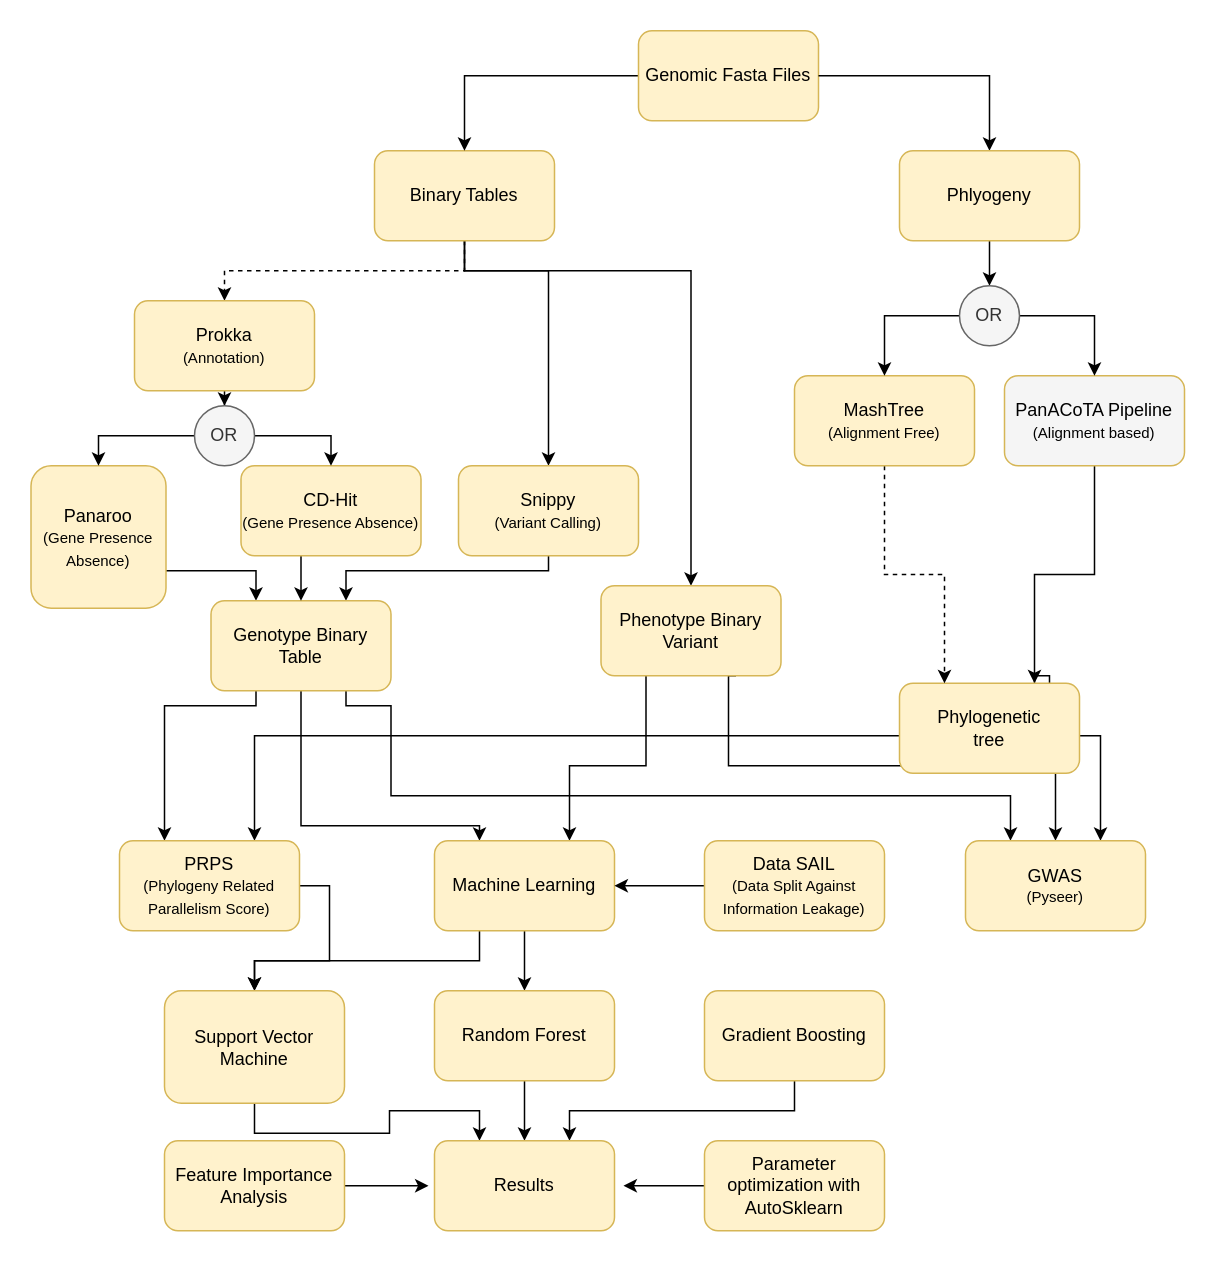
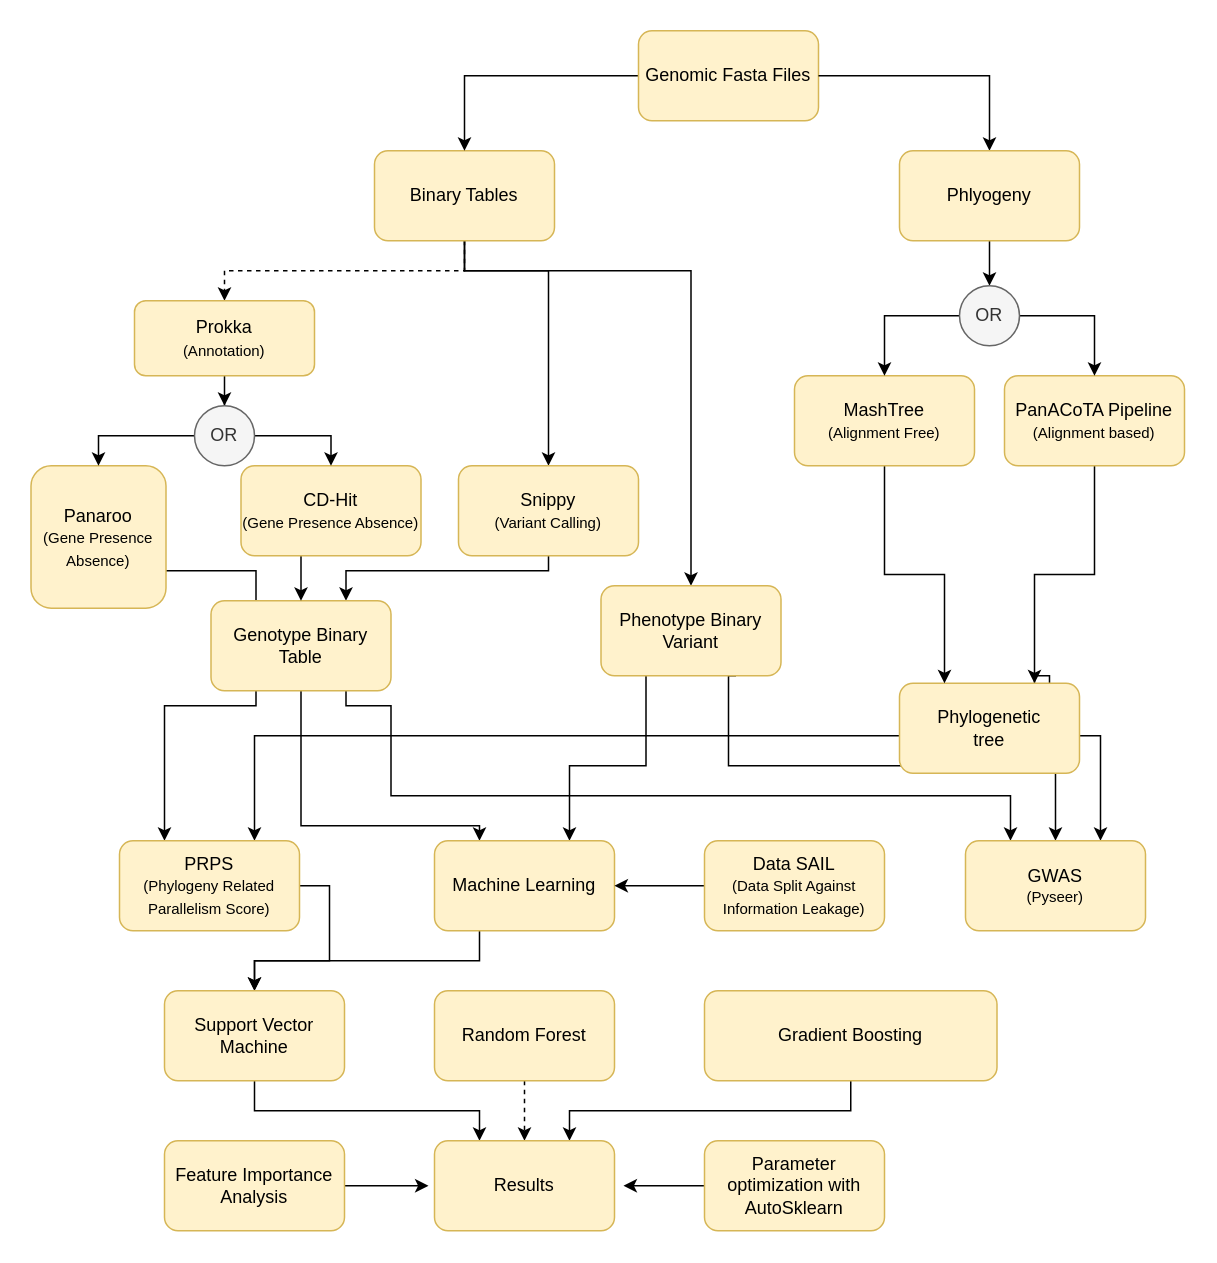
node "Prokka (Annotation)": size 180x90 -> 180x75
node "PanACoTA Pipeline (Alignment based)": fillcolor #f5f5f5 -> #fff2cc
edge "MashTree (Alignment Free)" -> "Phylogenetic tree": style dashed -> solid
edge "Panaroo (Gene Presence Absence)" -> "Genotype Binary Table": arrowhead classic -> none
edge "Machine Learning" -> "Random Forest": removed
node "Gradient Boosting": size 180x90 -> 293x90
node "Support Vector Machine": size 180x113 -> 180x90
edge "Random Forest" -> "Results": style solid -> dashed
